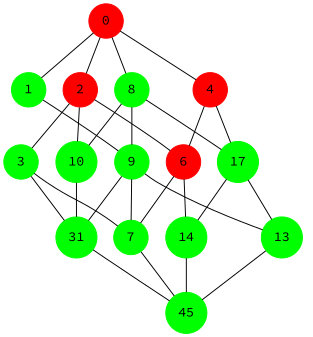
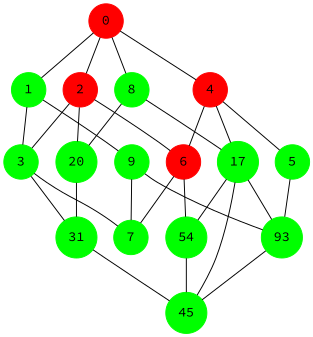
edge "1" -- "3": added
edge "8" -- "9": removed
node "10": label "10" -> "20"
node "5": added
edge "9" -- "31": removed
node "14": label "14" -> "54"
node "13": label "13" -> "93"
edge "7" -- "45": now "17" -- "45"
